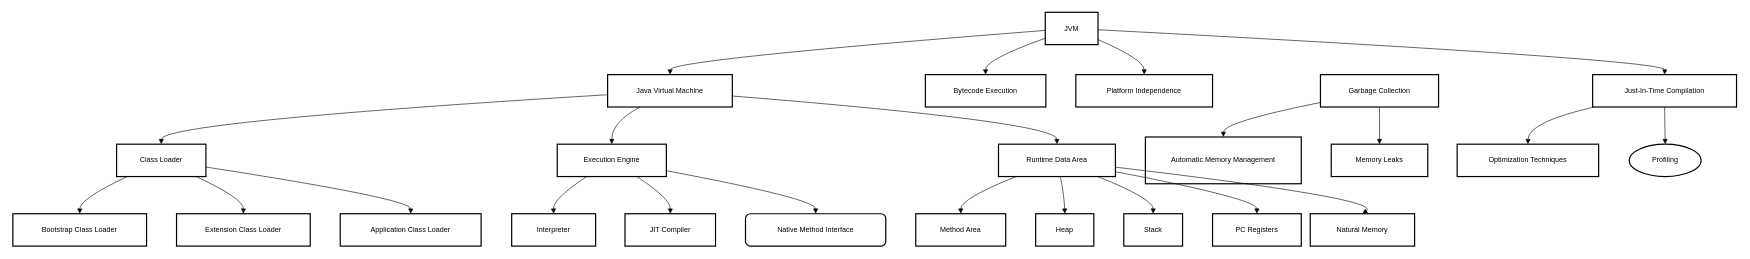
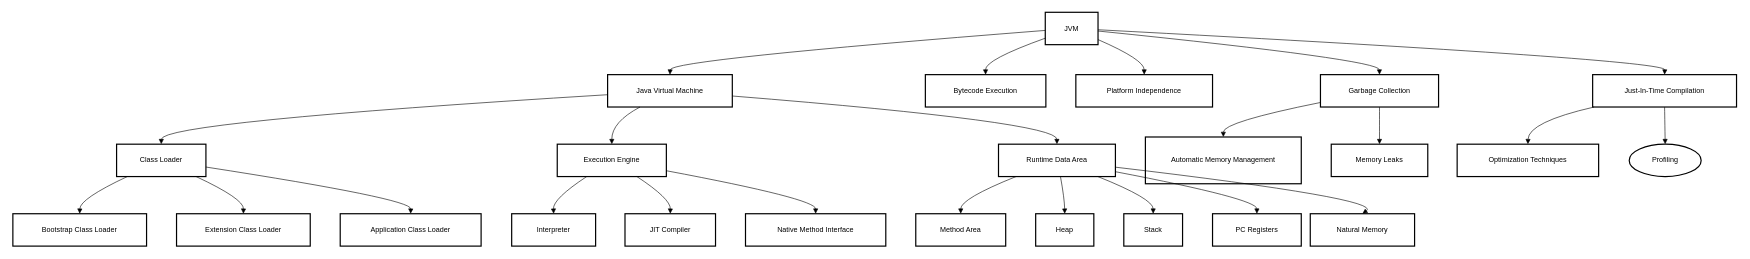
edge "JVM" -> "Garbage Collection": added
node "Native Method Interface": shape rounded rectangle -> rectangle
